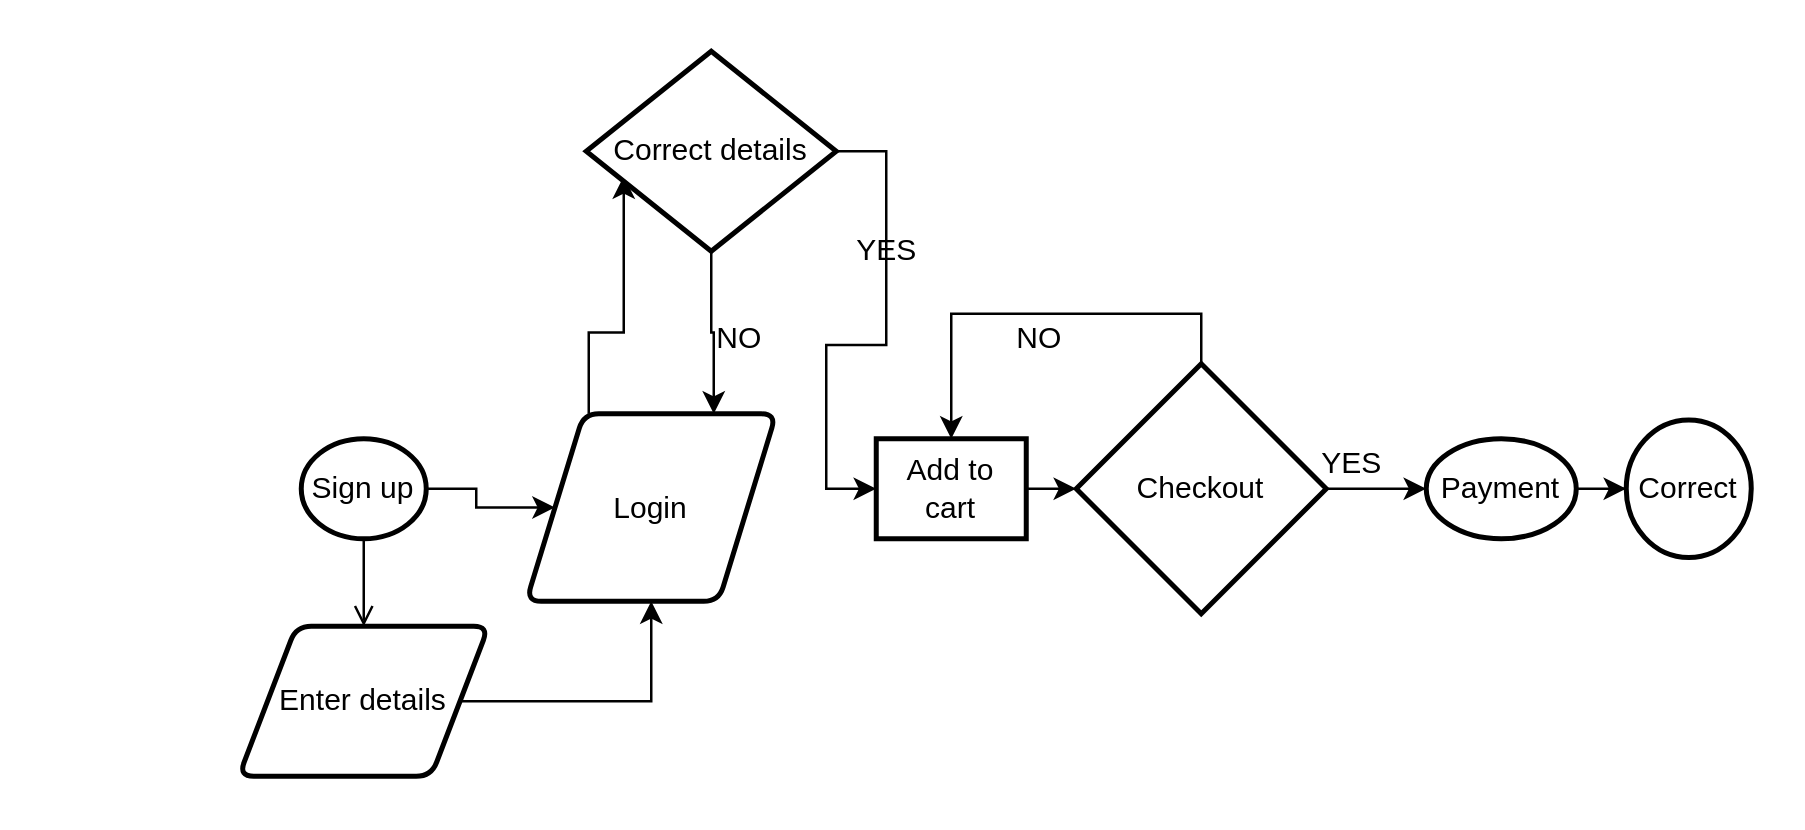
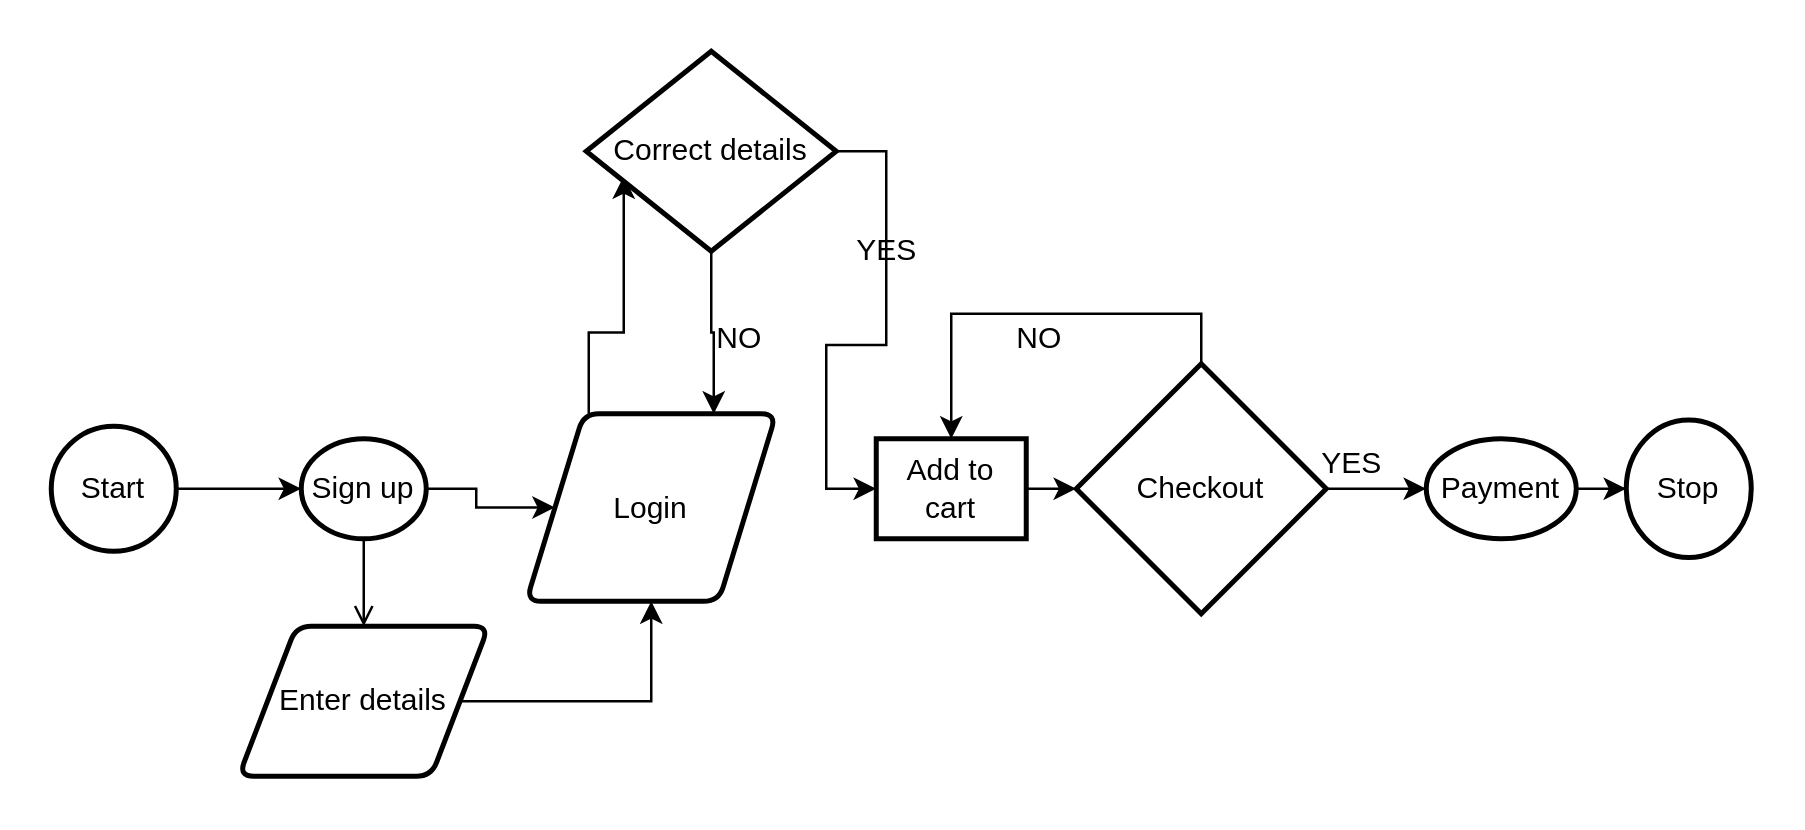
node "Start": added
edge "Start" -> "Sign up": added
node "Correct": label "Correct" -> "Stop"
